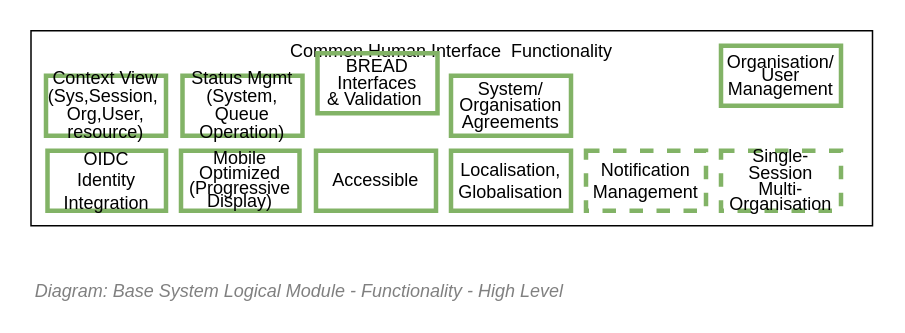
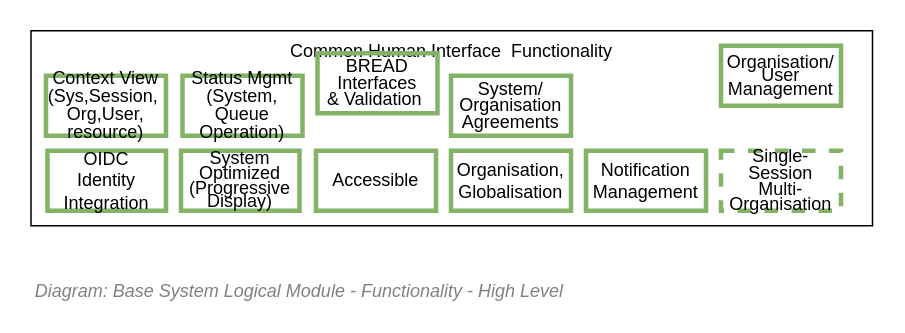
node "Mobile Optimized(Progressive Display)": label "Mobile Optimized(Progressive Display)" -> "System Optimized(Progressive Display)"
node "Localisation, Globalisation": label "Localisation, Globalisation" -> "Organisation, Globalisation"
node "Notification Management": style dashed -> solid
